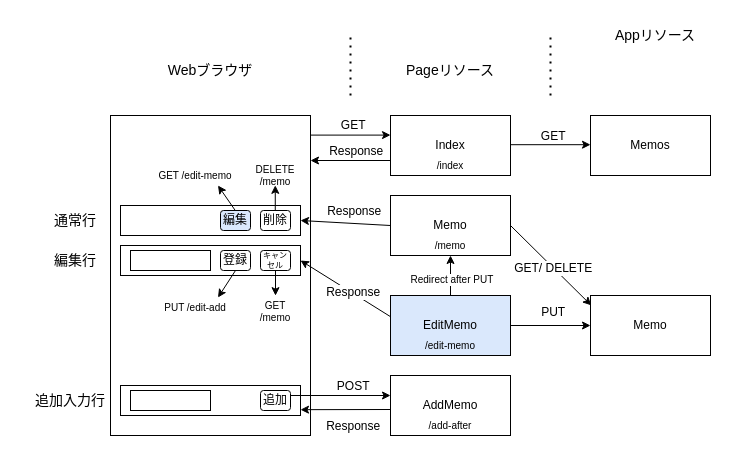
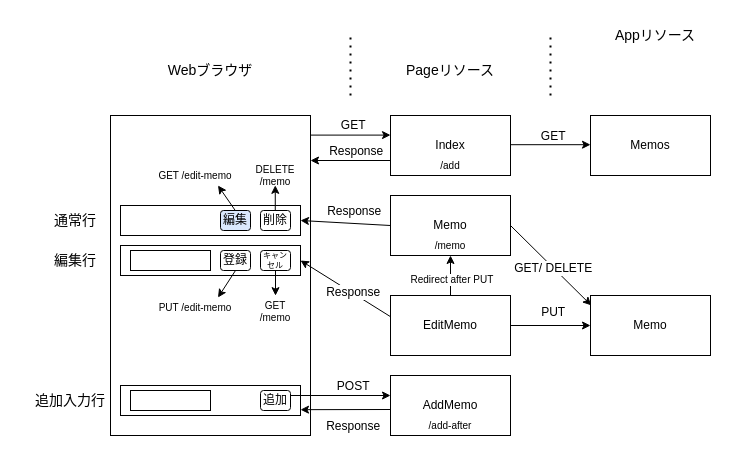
node "/index": label "/index" -> "/add"
node "PUT /edit-add": label "PUT /edit-add" -> "PUT /edit-memo"
node "EditMemo": fillcolor #dae8fc -> #ffffff
node "/edit-memo": removed
